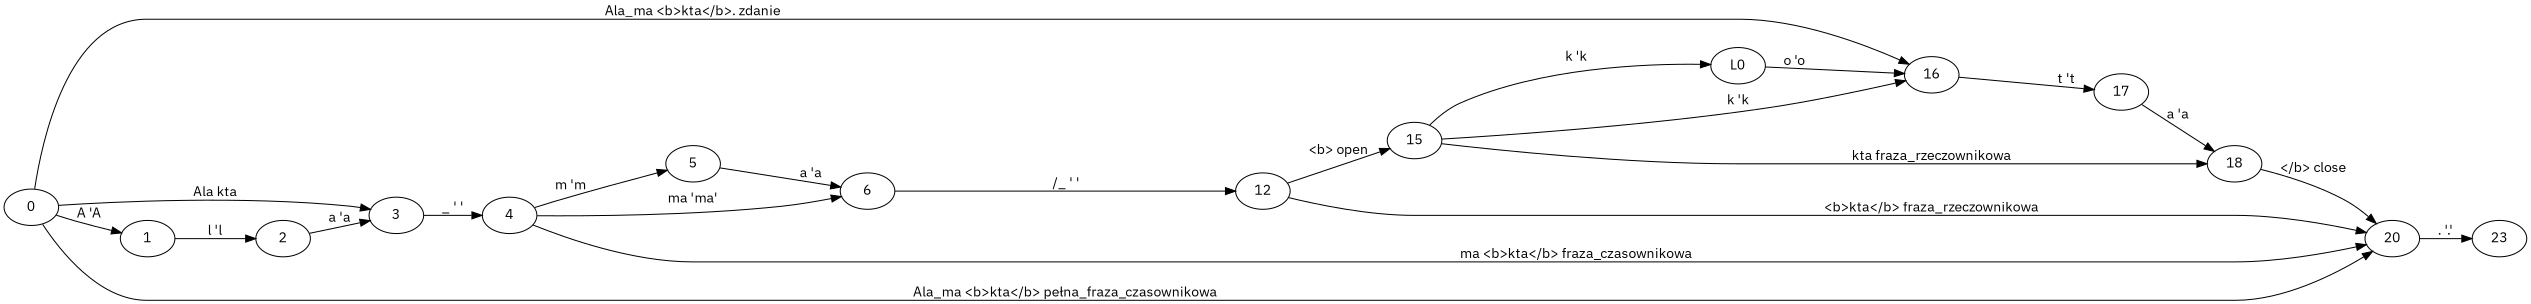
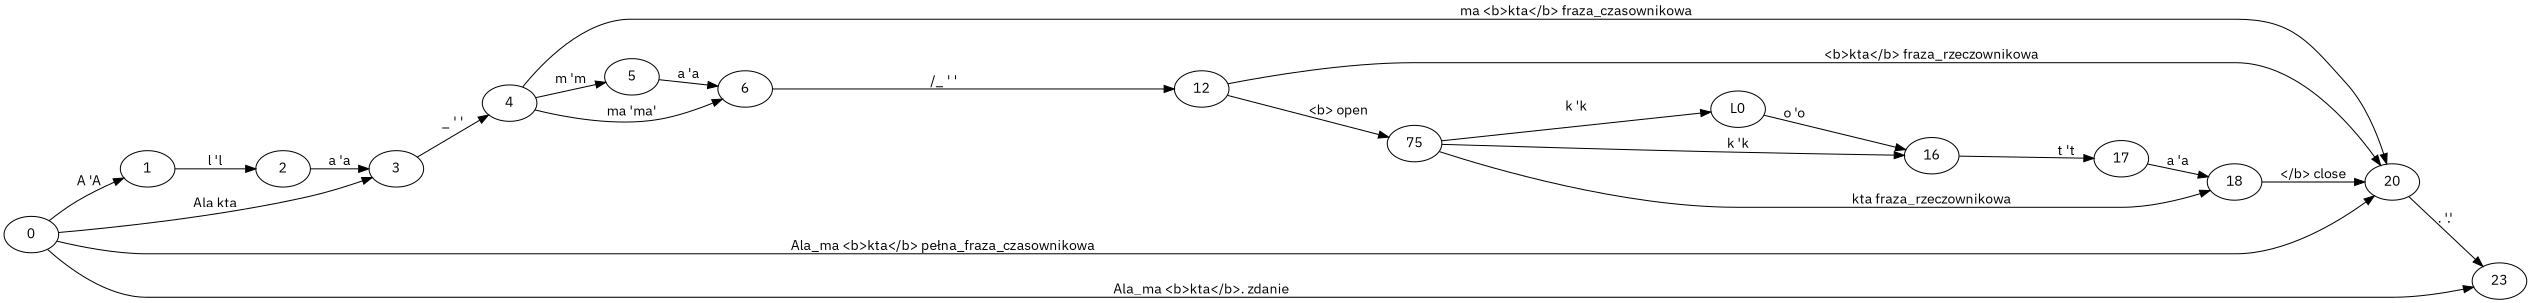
edge "0" -> "16": now "0" -> "23"
node "15": label "15" -> "75"
